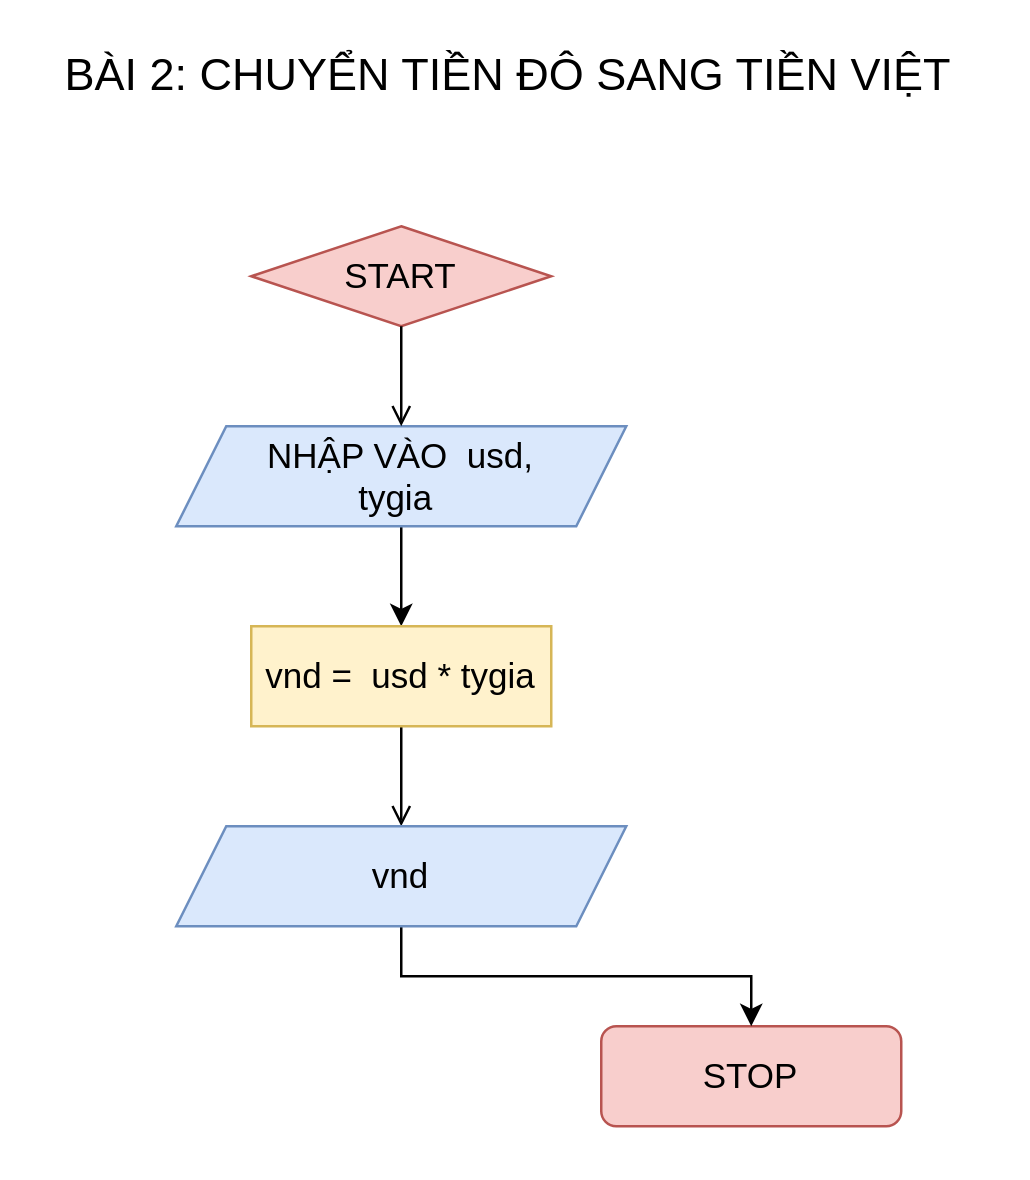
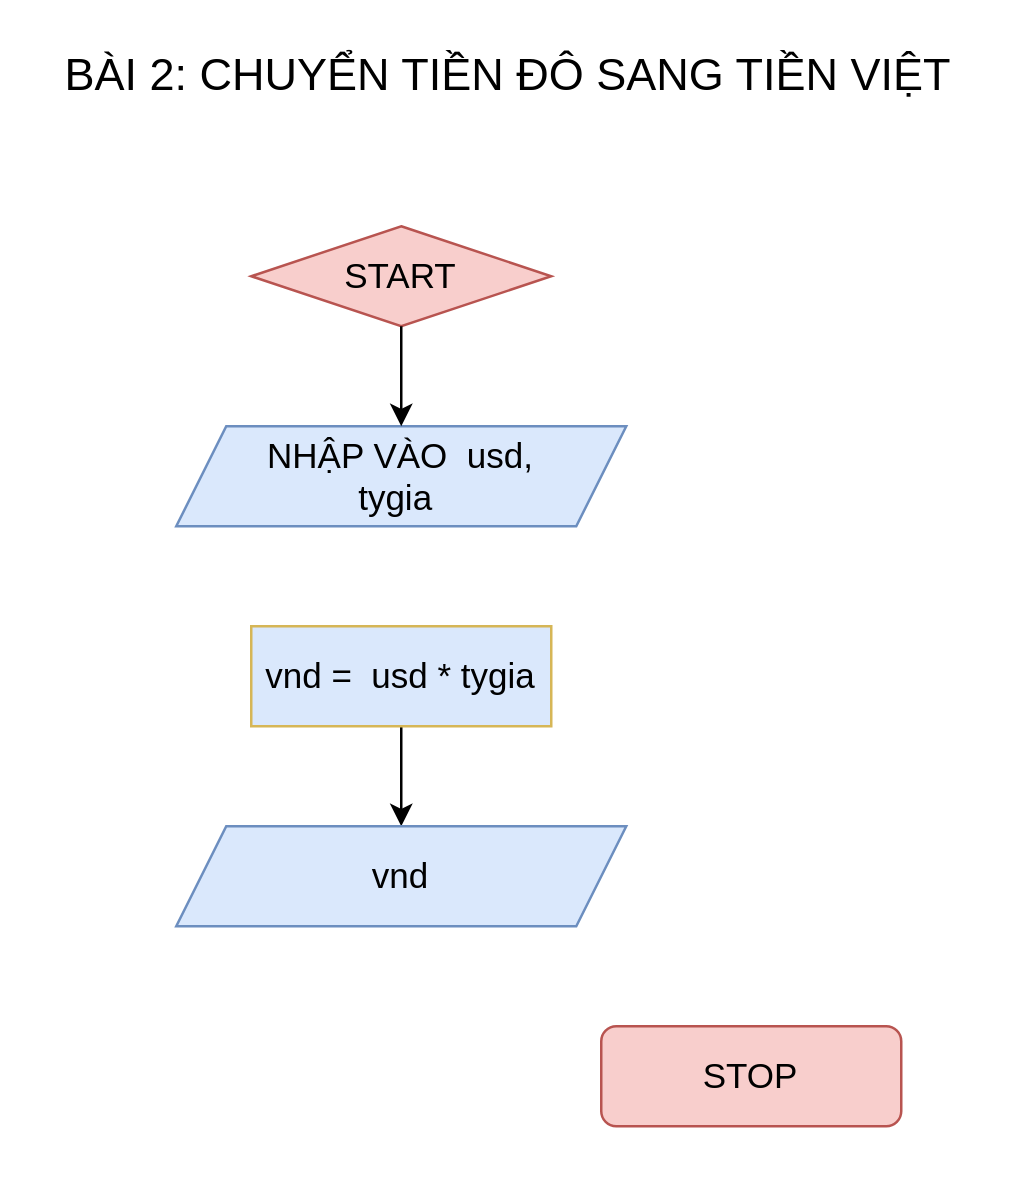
edge "START" -> "NHẬP VÀO usd, tygia": arrowhead open -> classic
edge "NHẬP VÀO usd, tygia" -> "vnd = usd * tygia": removed
node "vnd = usd * tygia": fillcolor #fff2cc -> #dae8fc
edge "vnd = usd * tygia" -> "vnd": arrowhead open -> classic
edge "vnd" -> "STOP": removed
